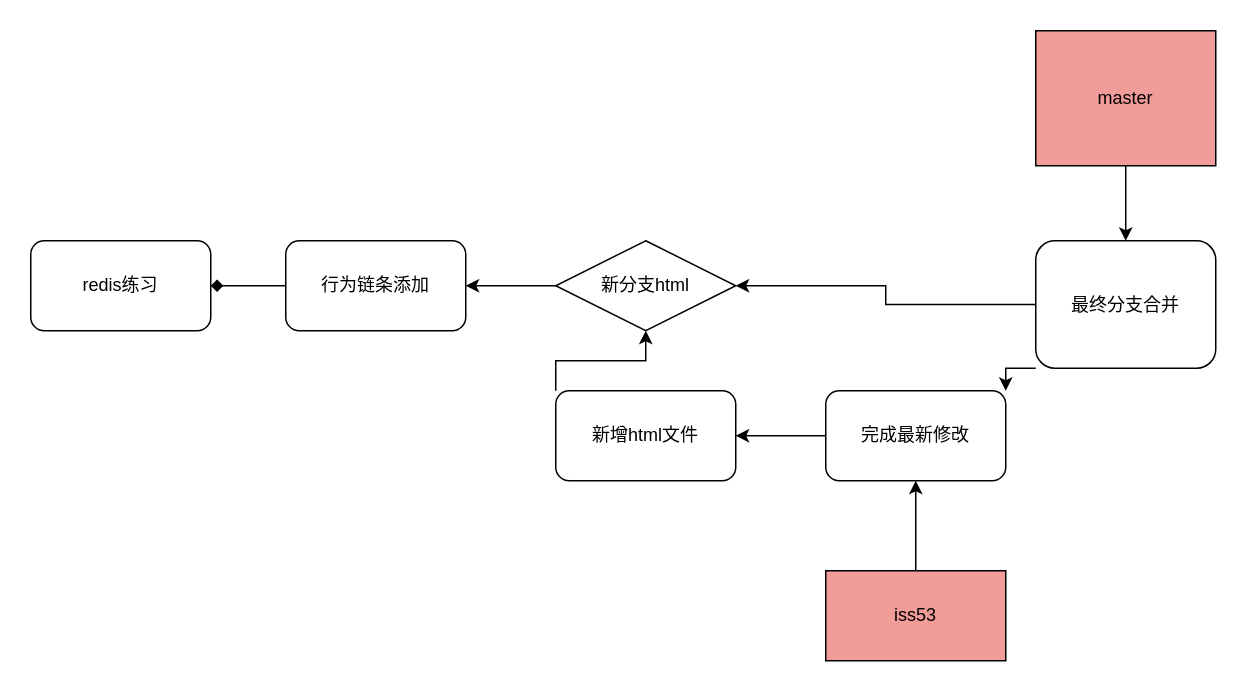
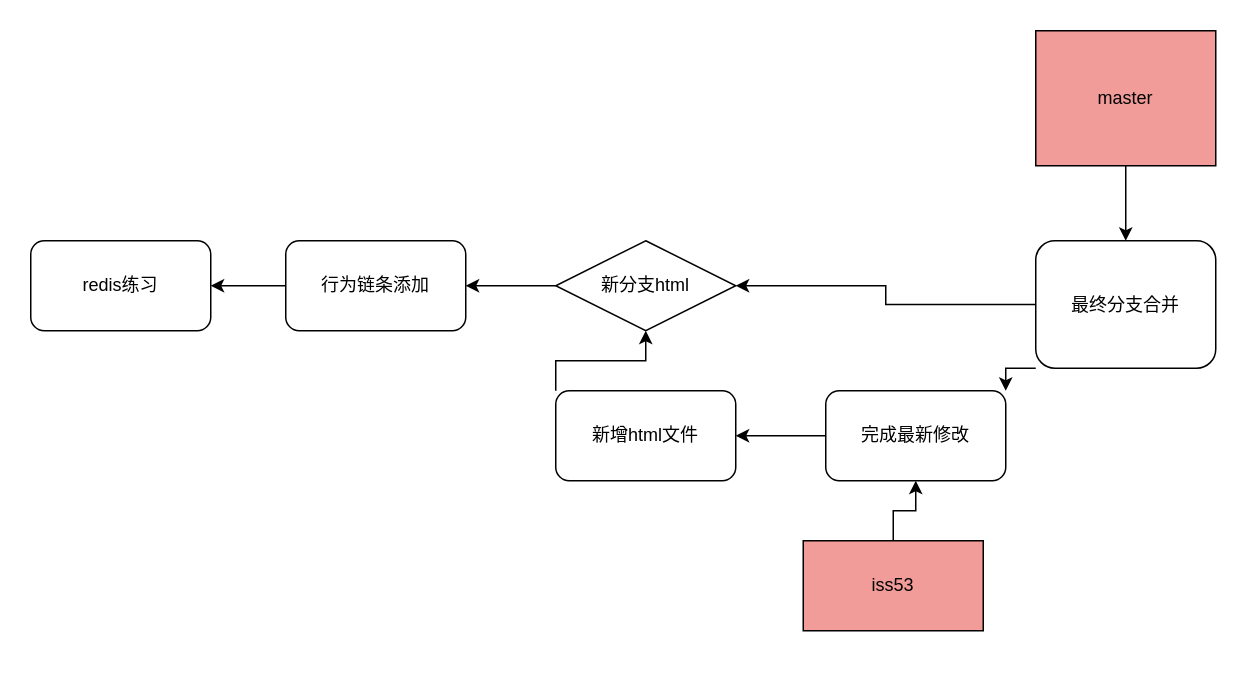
edge "行为链条添加" -> "redis练习": arrowhead diamond -> classic
node "iss53": moved (916, 616) -> (893, 586)
